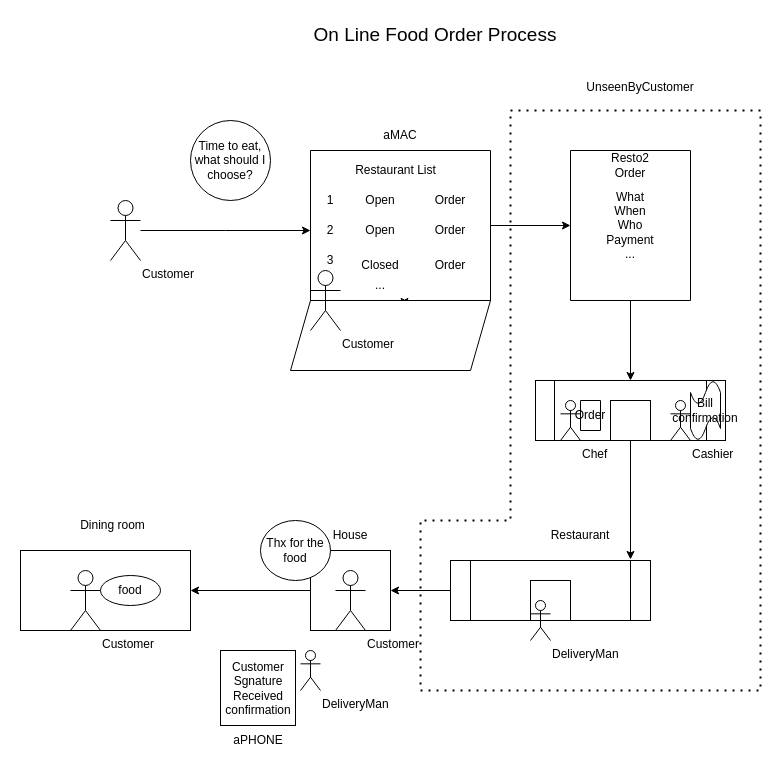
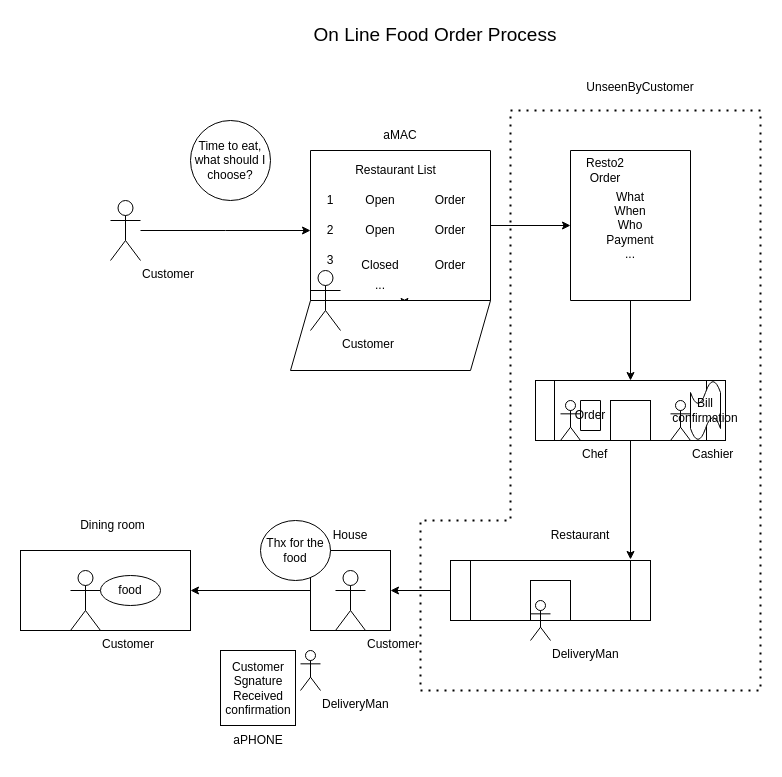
node "Resto2 Order": moved (631, 166) -> (606, 171)
